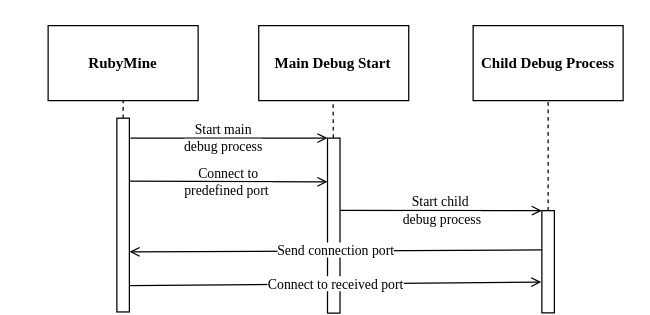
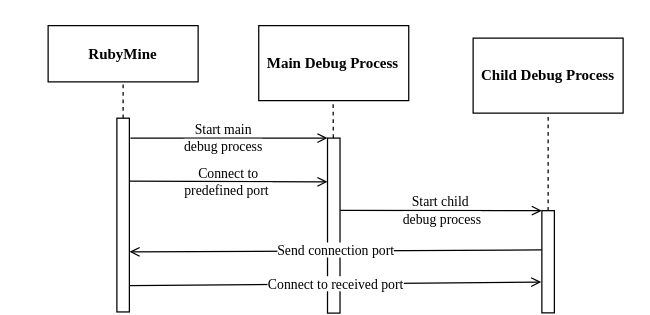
node "RubyMine": size 150x75 -> 150x56
node "Main Debug Start": label "Main Debug Start" -> "Main Debug Process"
node "Child Debug Process": moved (548, 63) -> (548, 76)
